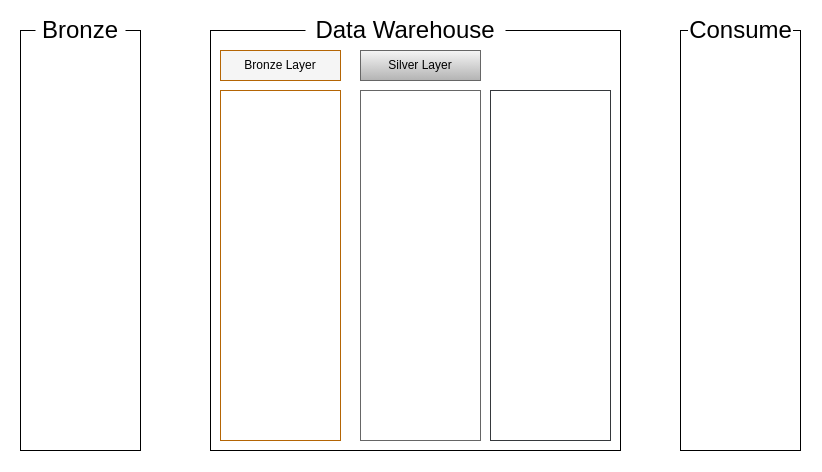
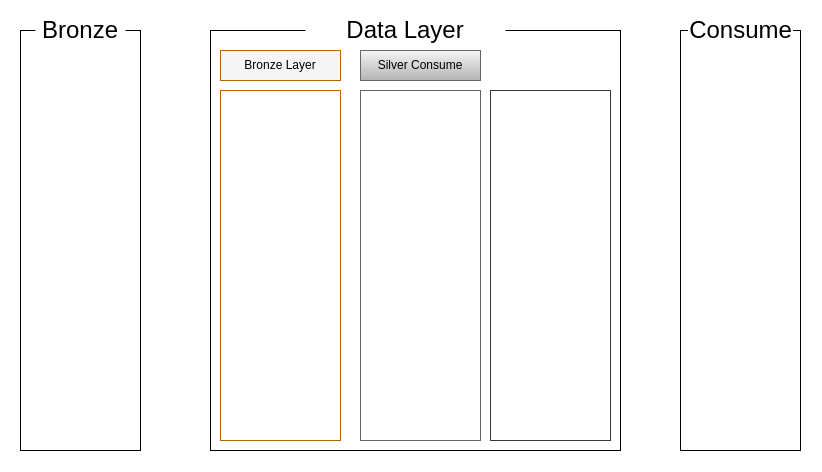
node "Data Warehouse": label "Data Warehouse" -> "Data Layer"
node "Silver Layer": label "Silver Layer" -> "Silver Consume"
